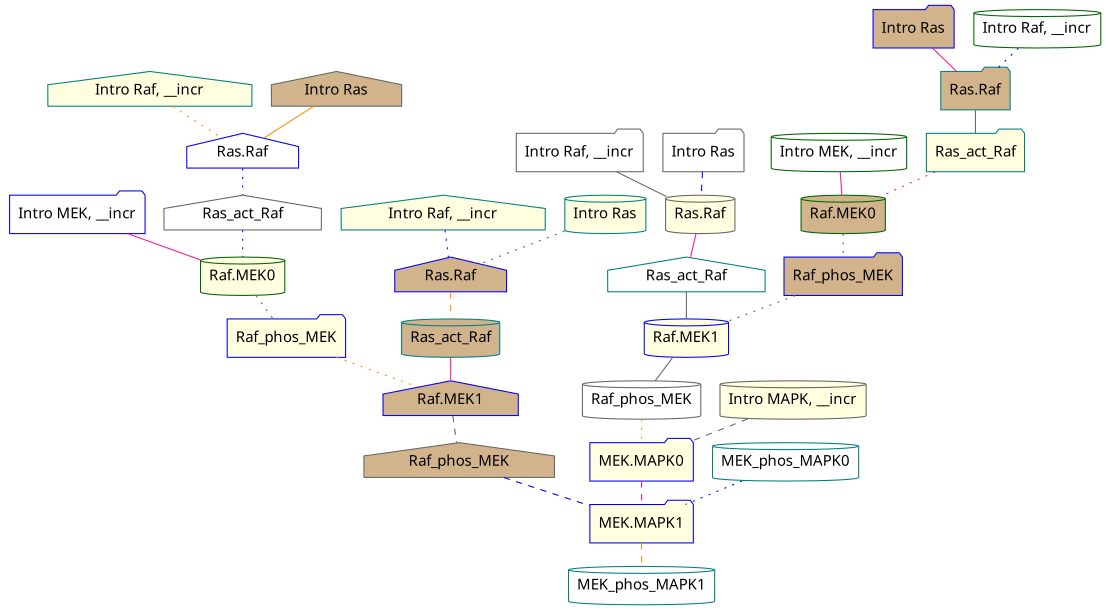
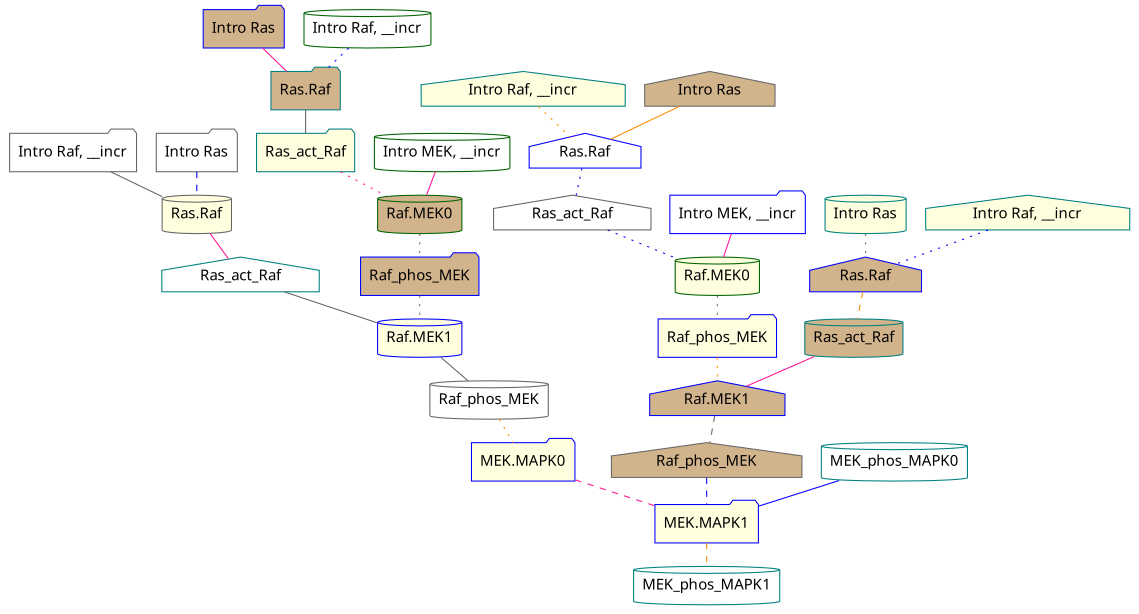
node "Intro MAPK, __incr": removed
edge "MEK_phos_MAPK0" -- "MEK.MAPK1": style dotted -> solid
